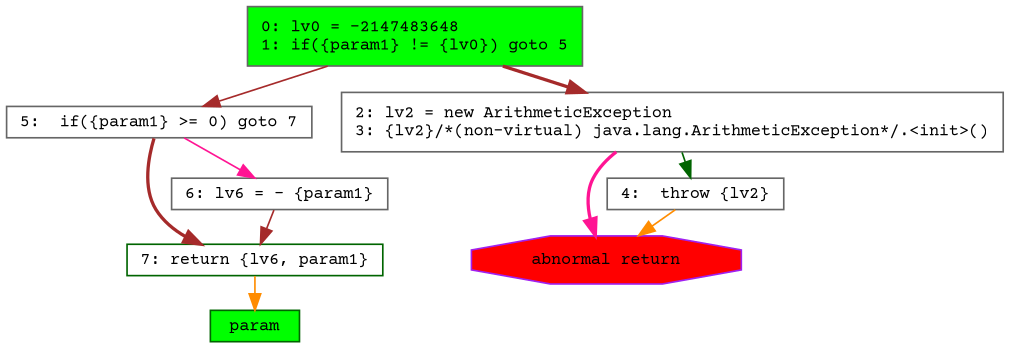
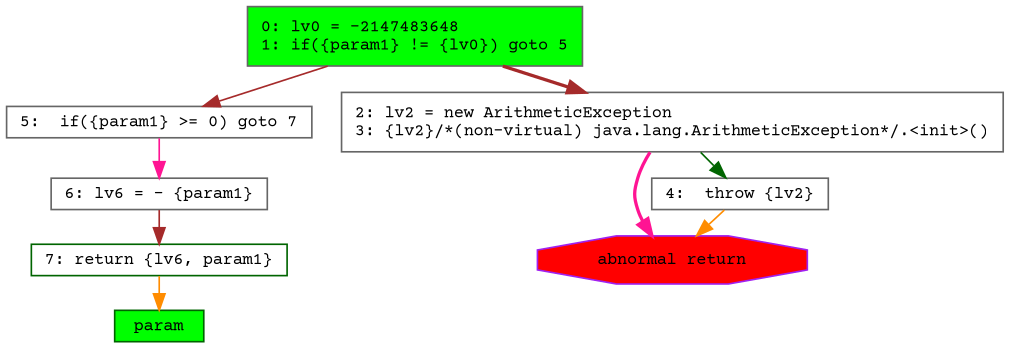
edge "5:  if({param1} >= 0) goto 7" -> "7: return {lv6, param1}": removed
